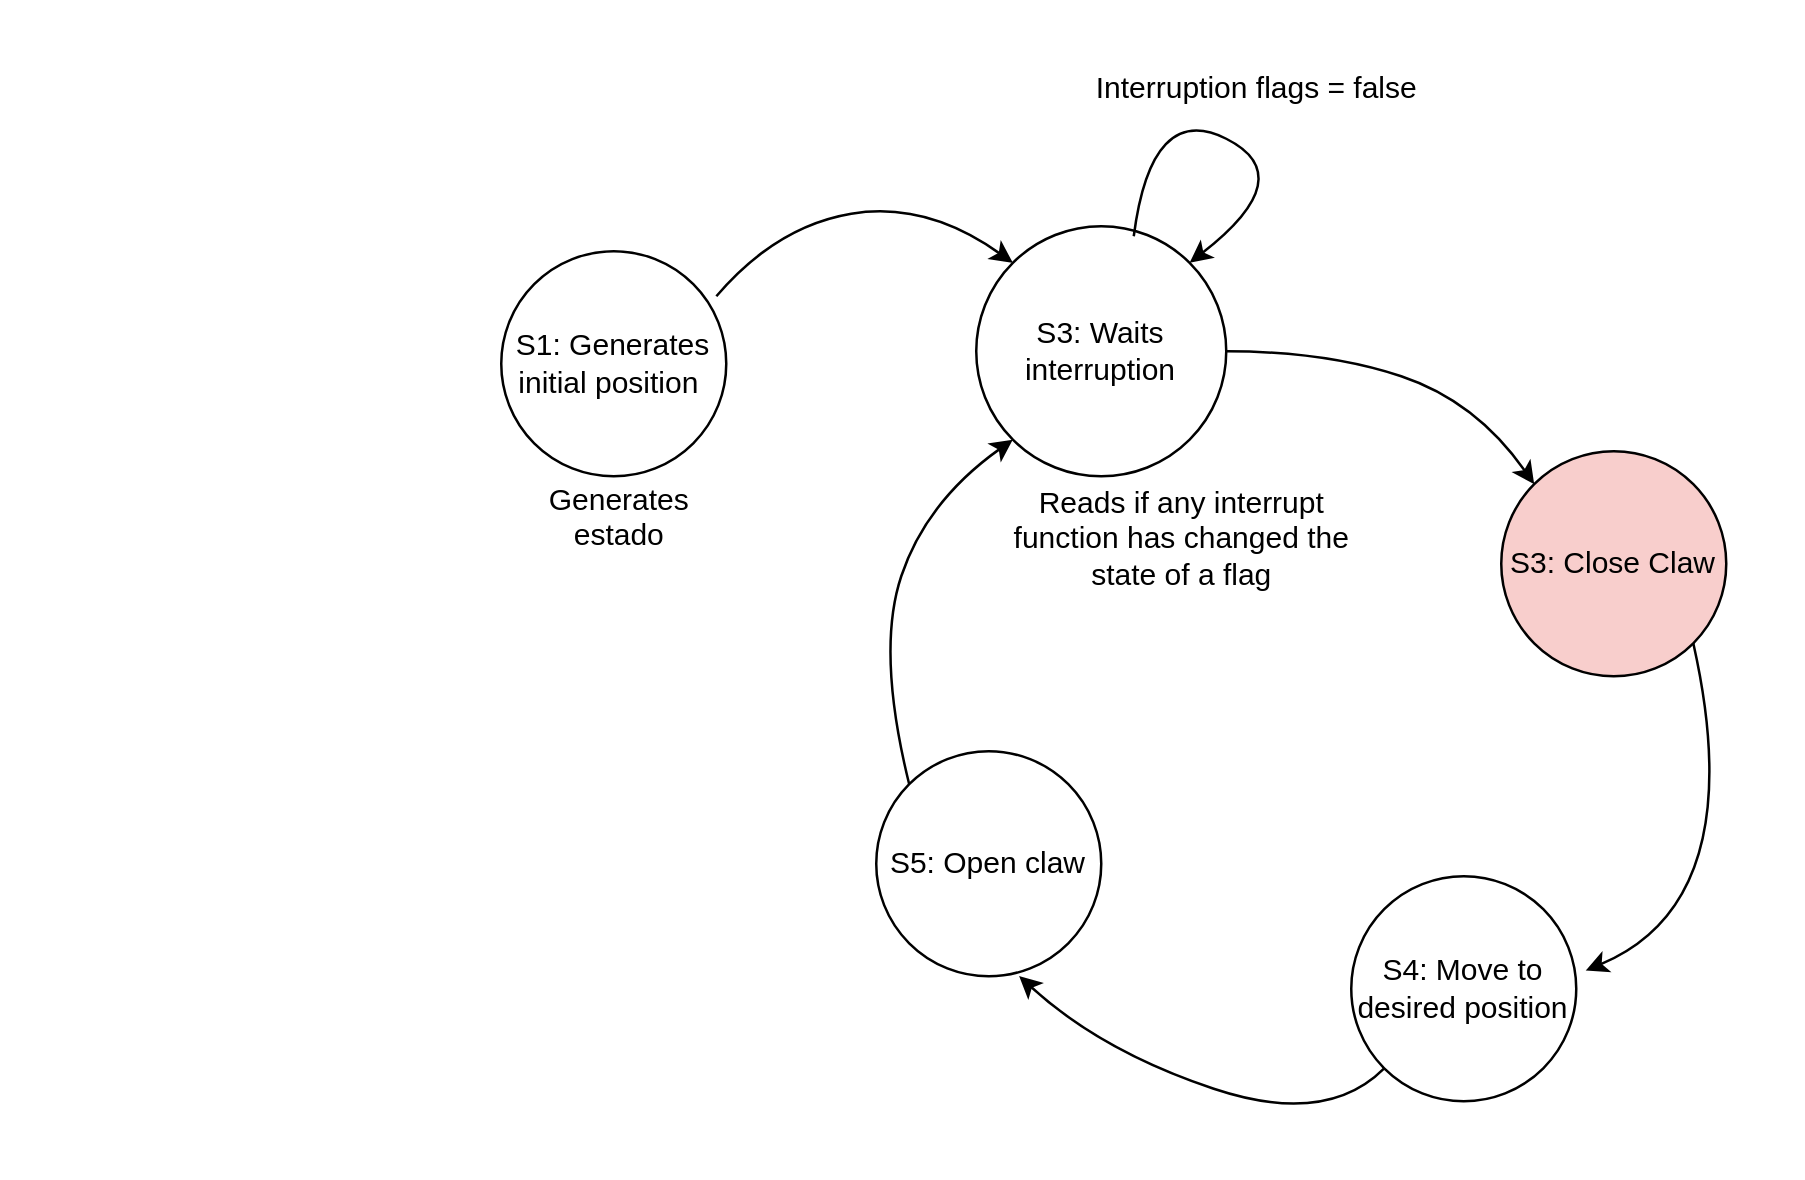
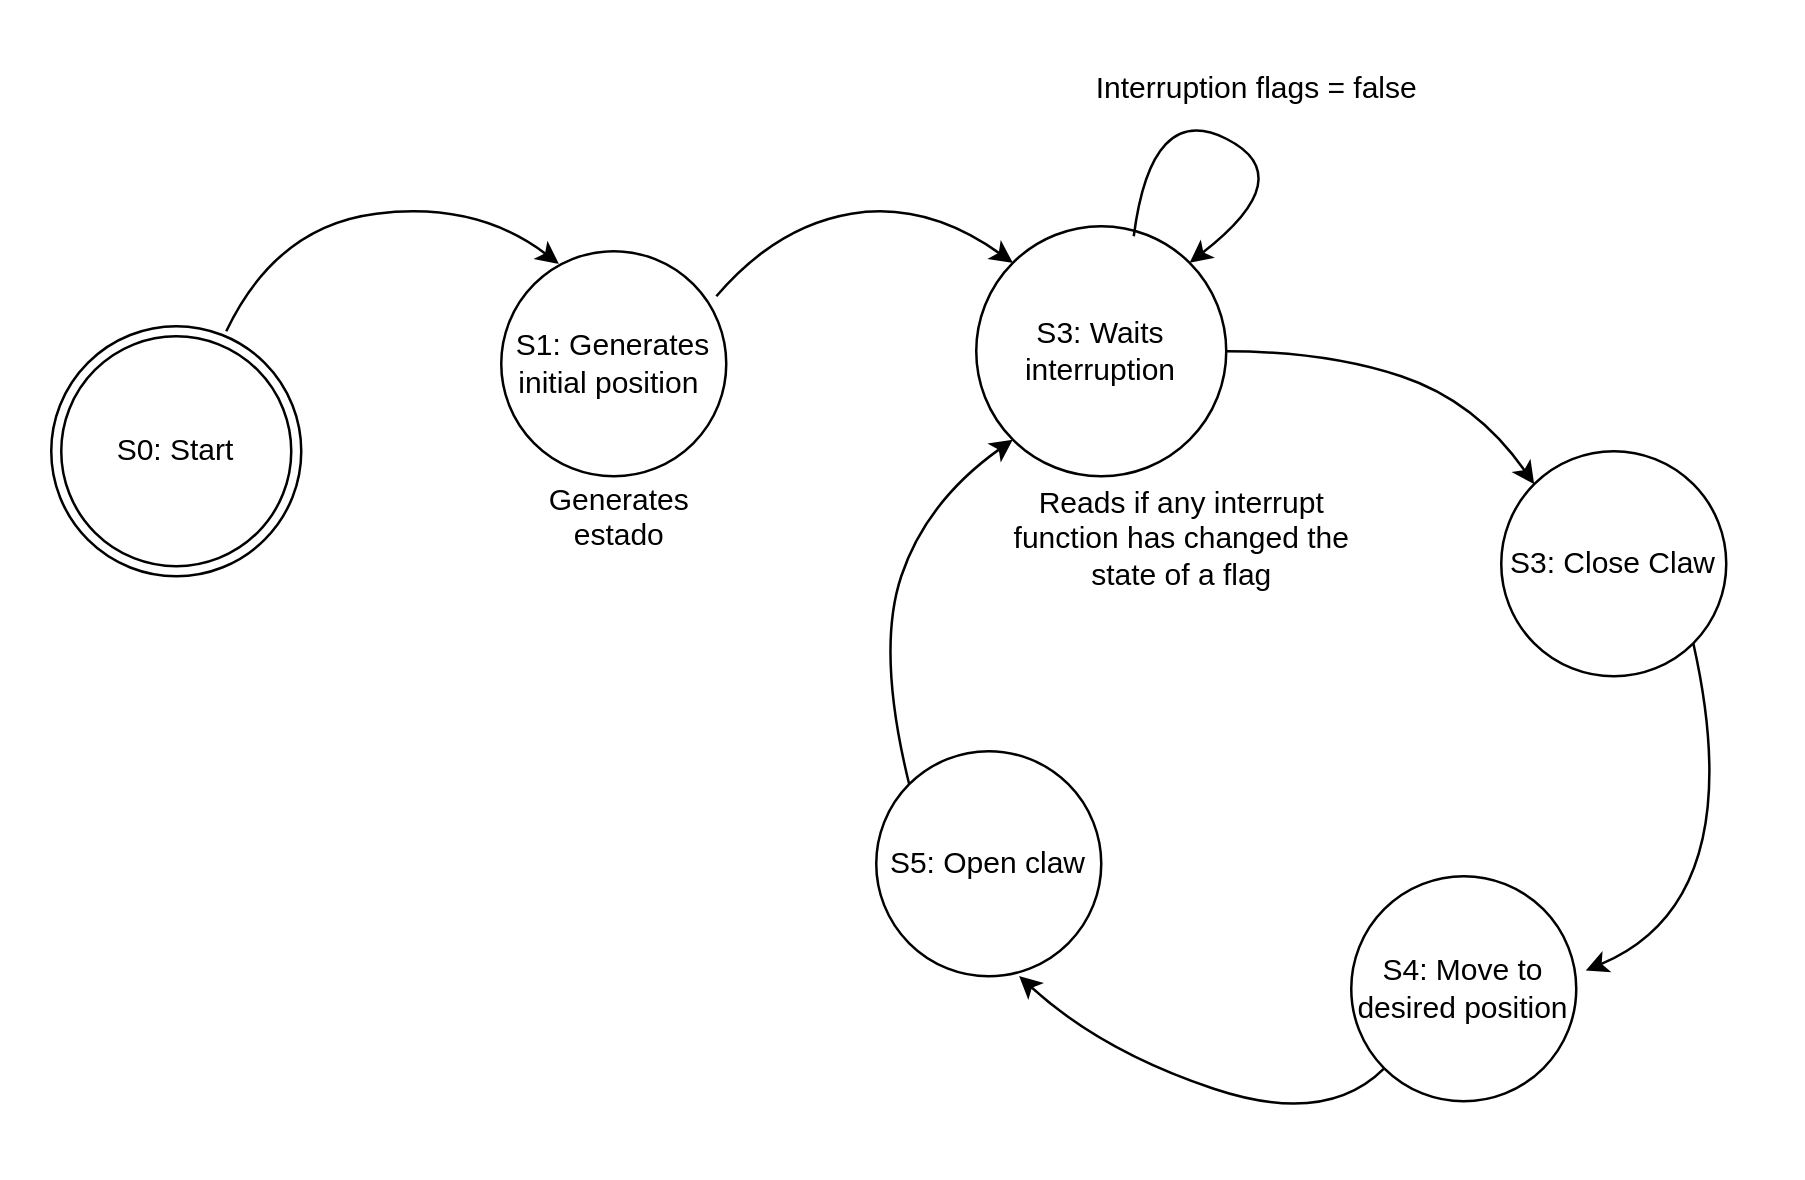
edge "S0: Start" -> "S1: Generates initial position": added
node "S0: Start": added
node "S3: Close Claw": fillcolor #f8cecc -> #ffffff
